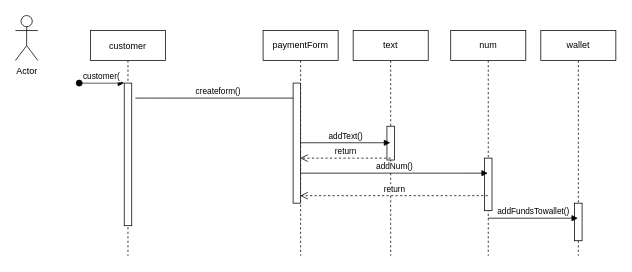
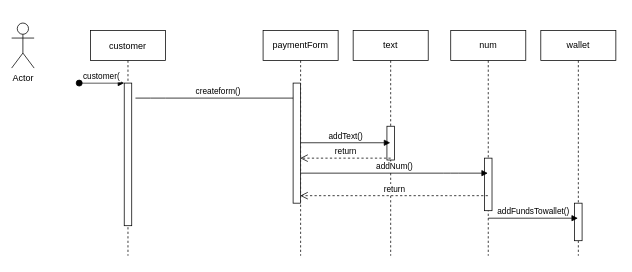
node "Actor": moved (27, 38) -> (23, 45)
